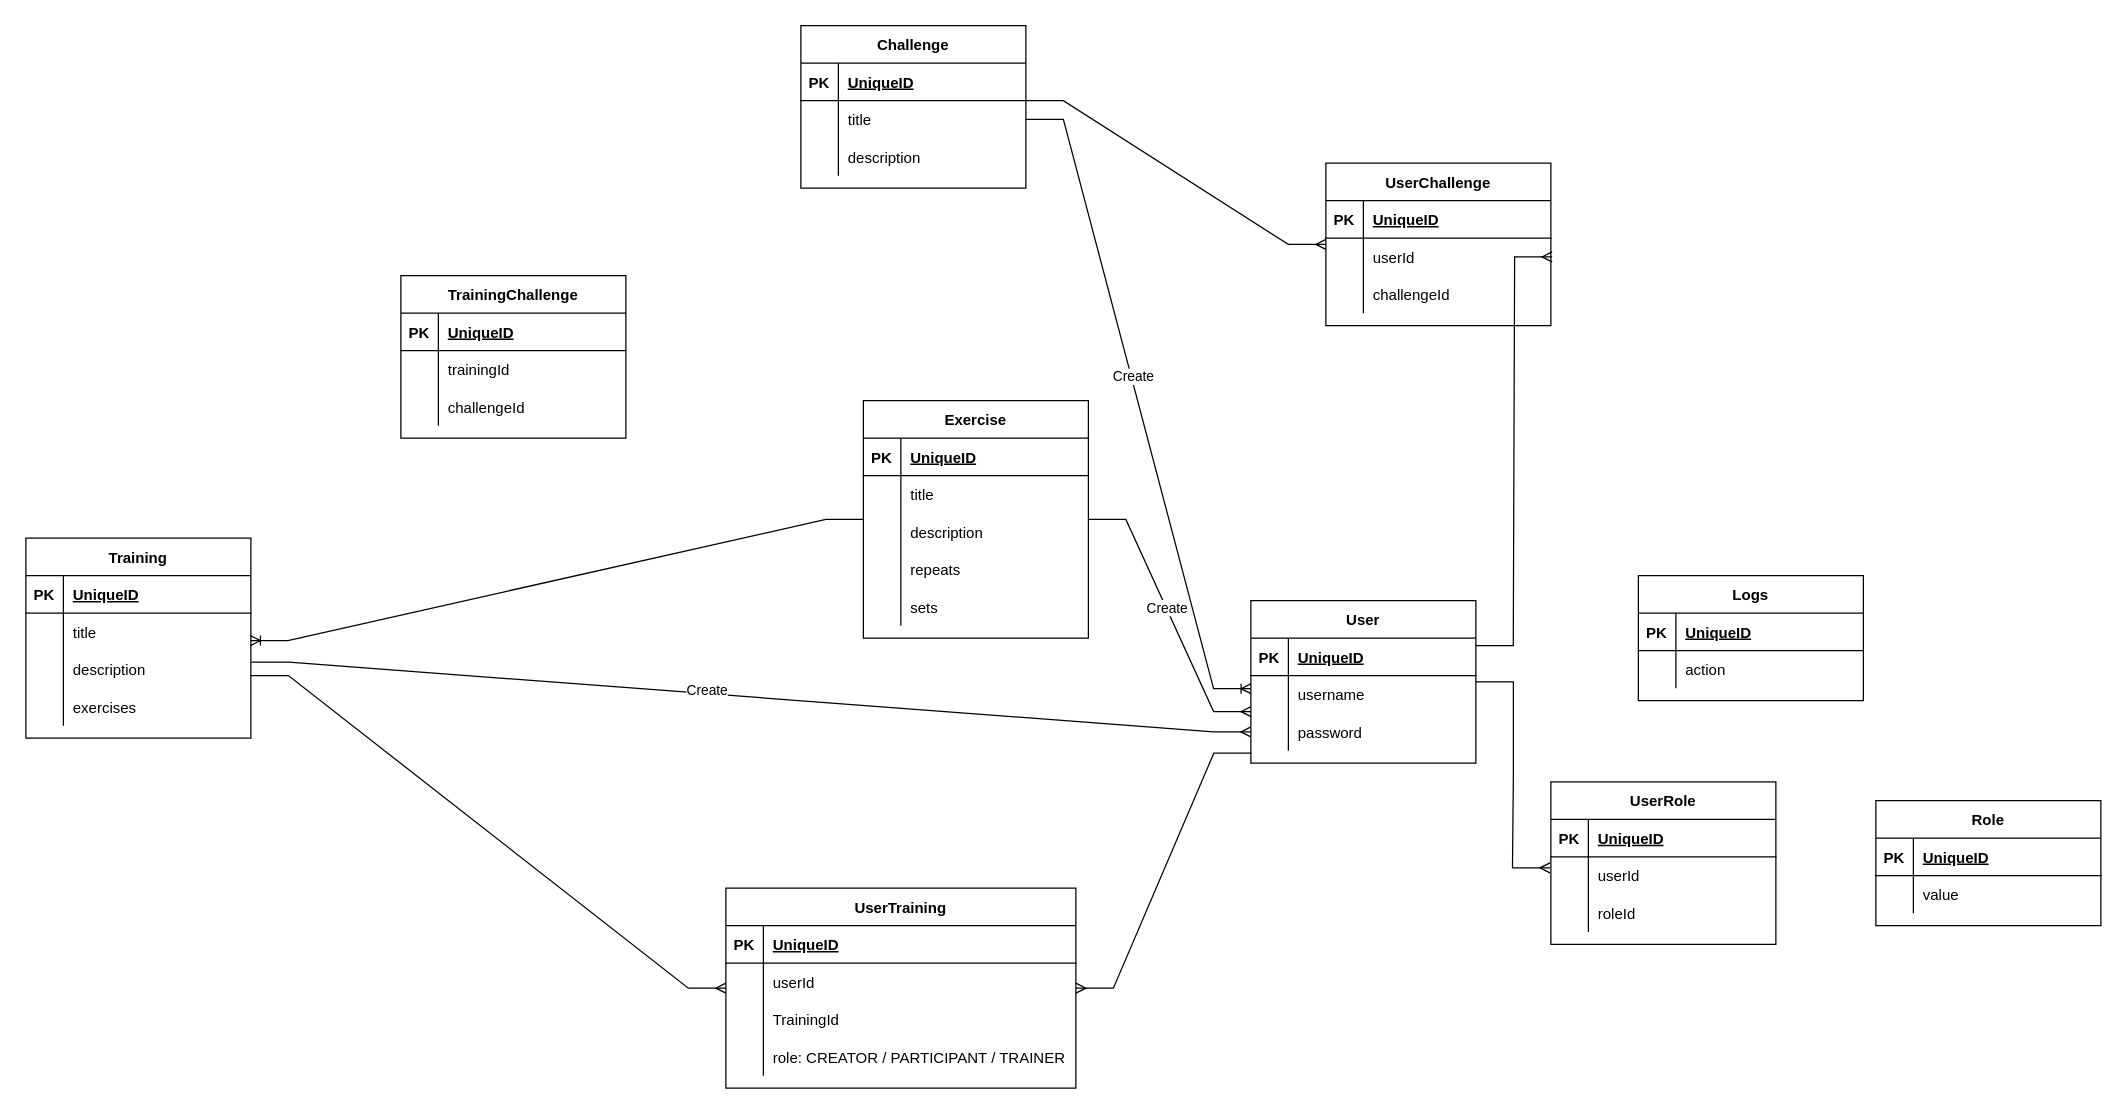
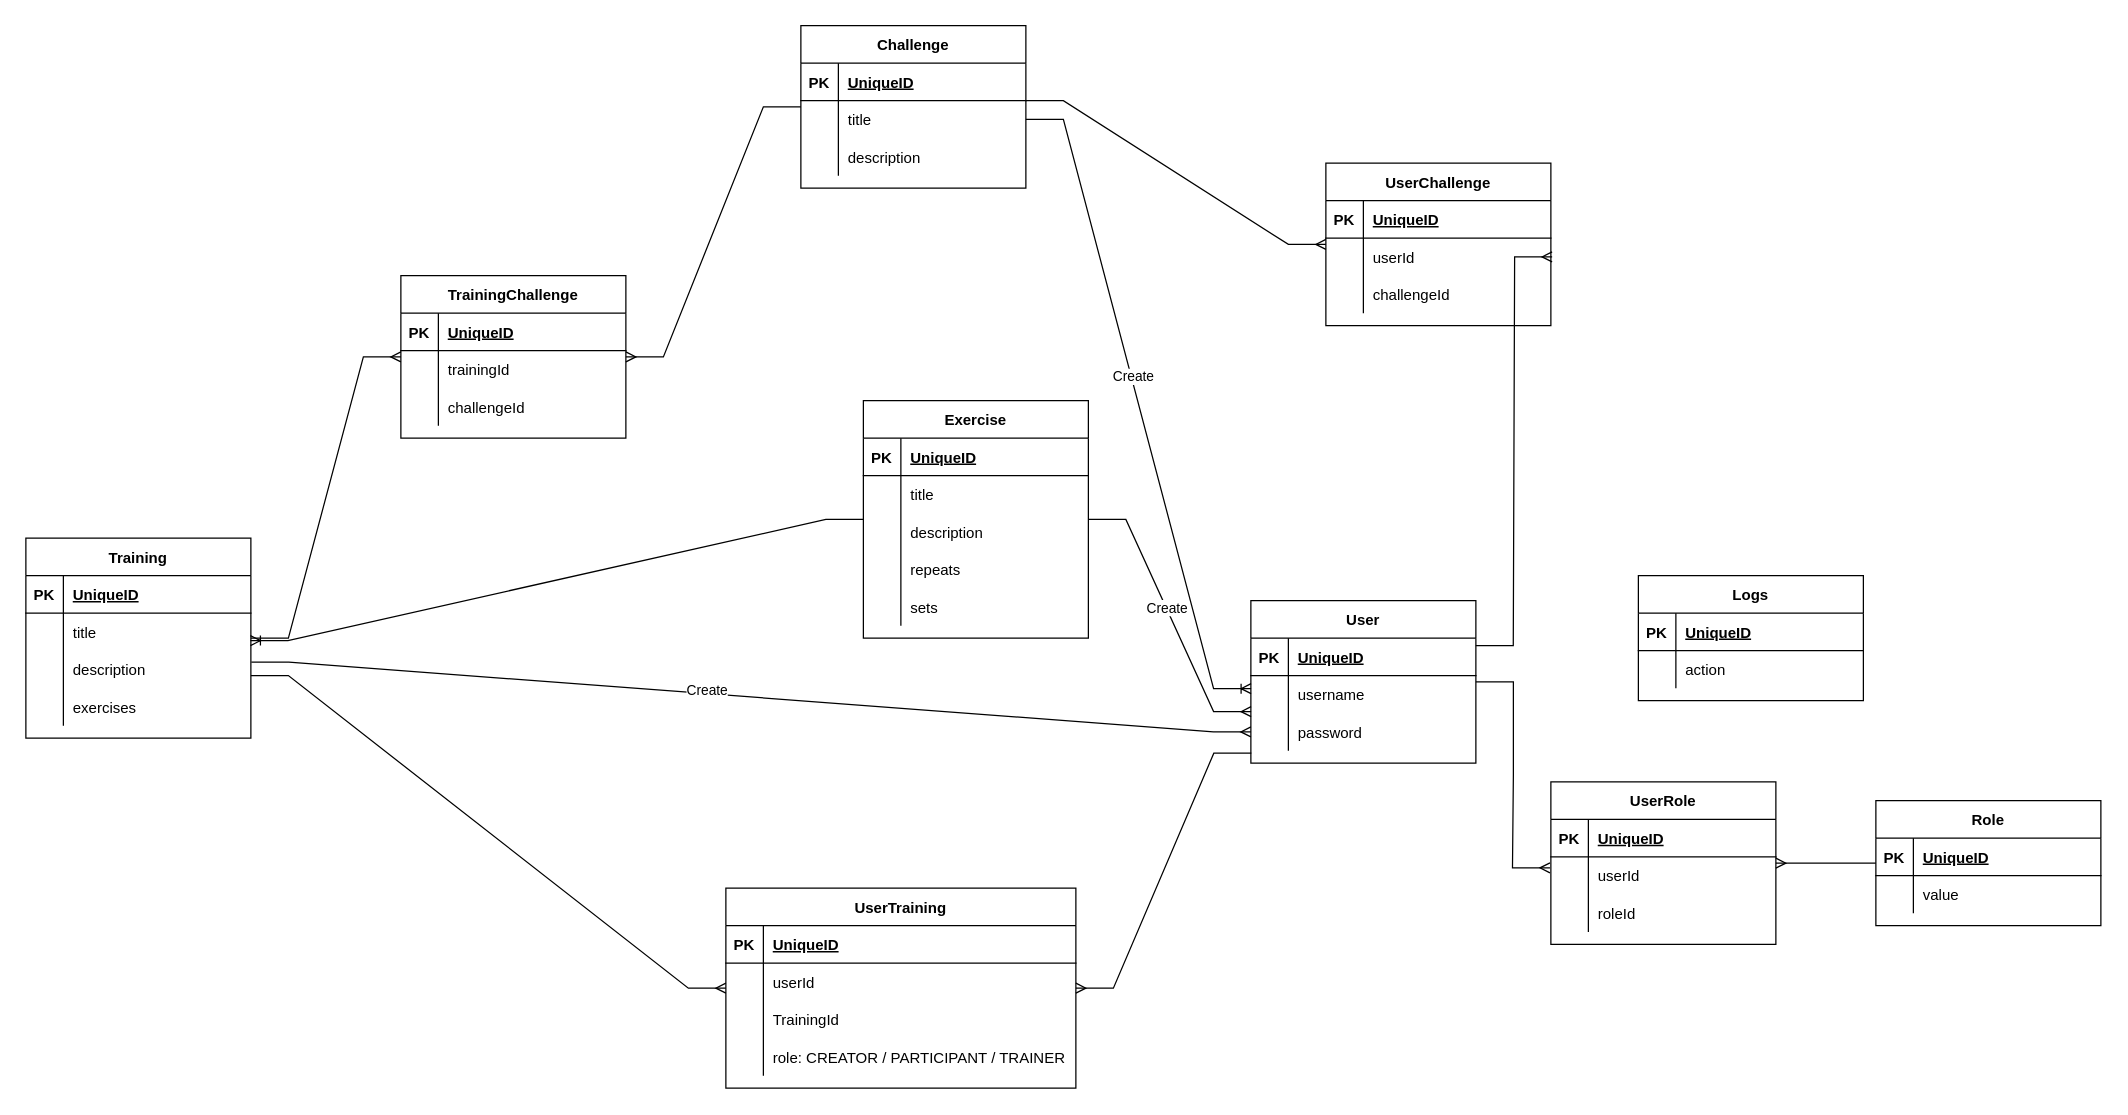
edge "Challenge" -> "TrainingChallenge": added
edge "Training" -> "TrainingChallenge": added
edge "Role" -> "UserRole": added
